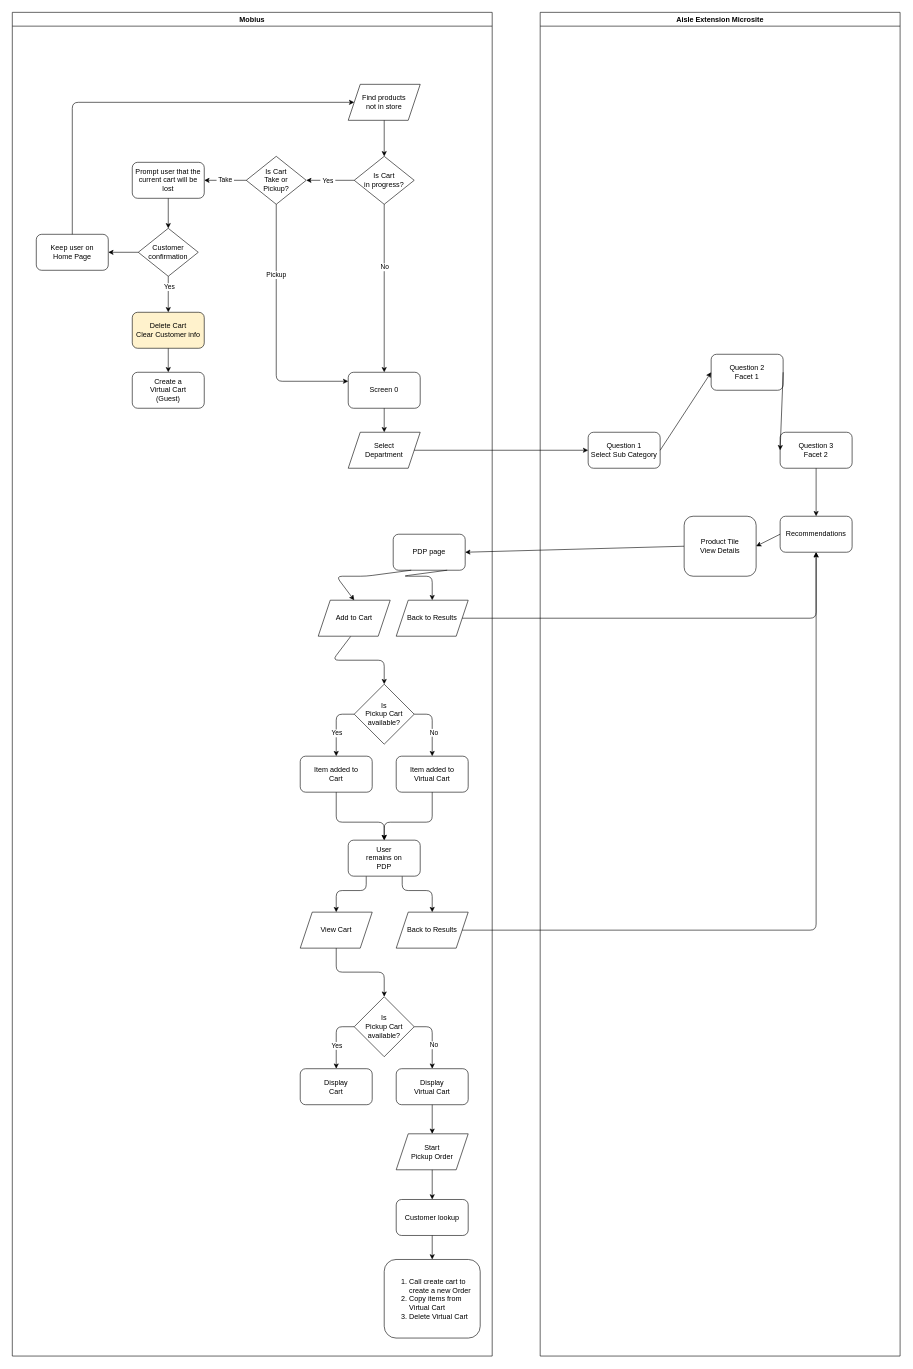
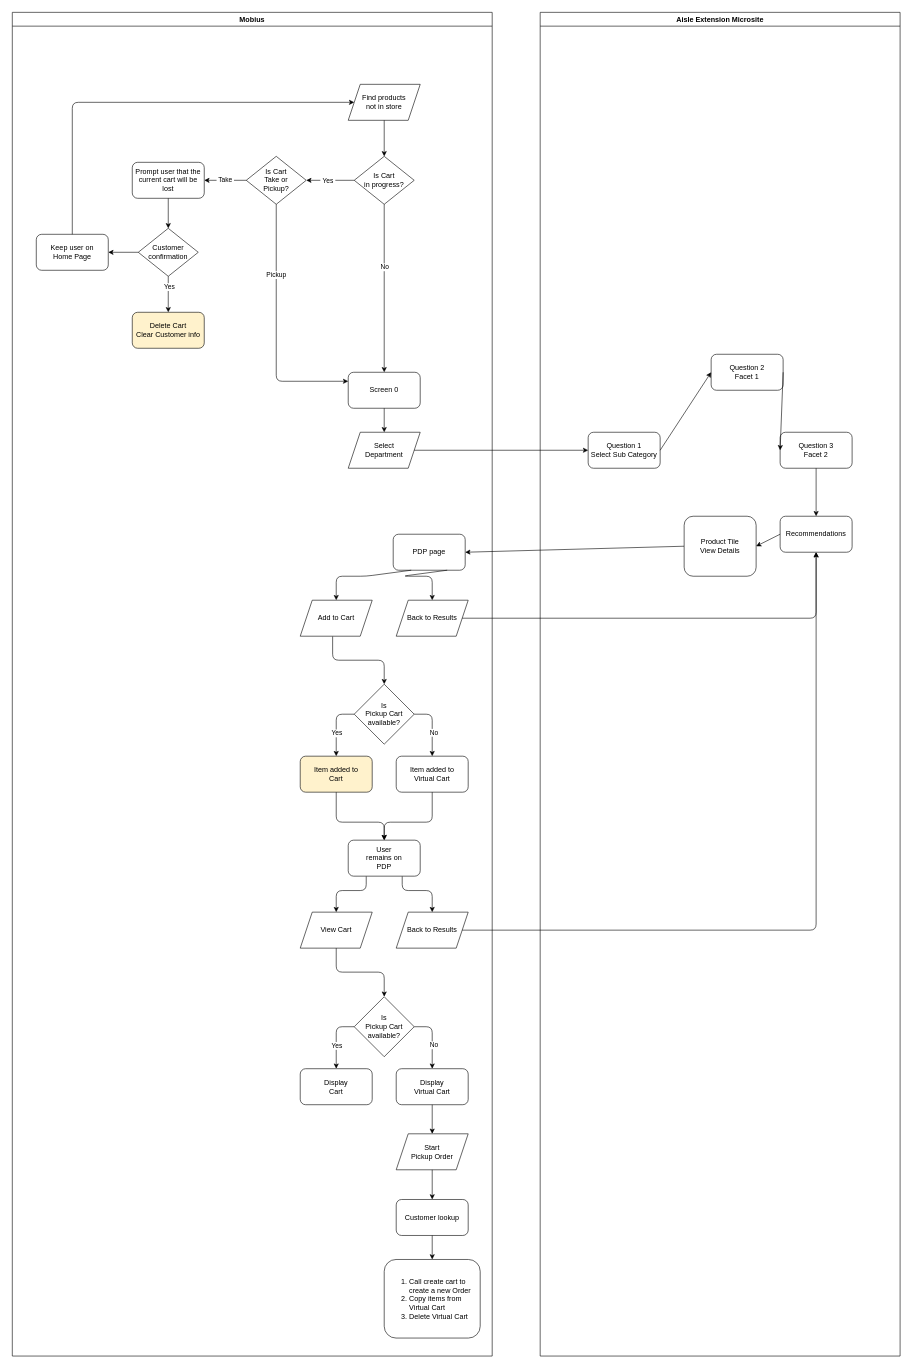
edge "Delete Cart Clear Customer info" -> "Create a Virtual Cart (Guest)": removed
node "Create a Virtual Cart (Guest)": removed
node "Add to Cart": moved (354, 618) -> (336, 618)
node "Item added to Cart": fillcolor #ffffff -> #fff2cc
